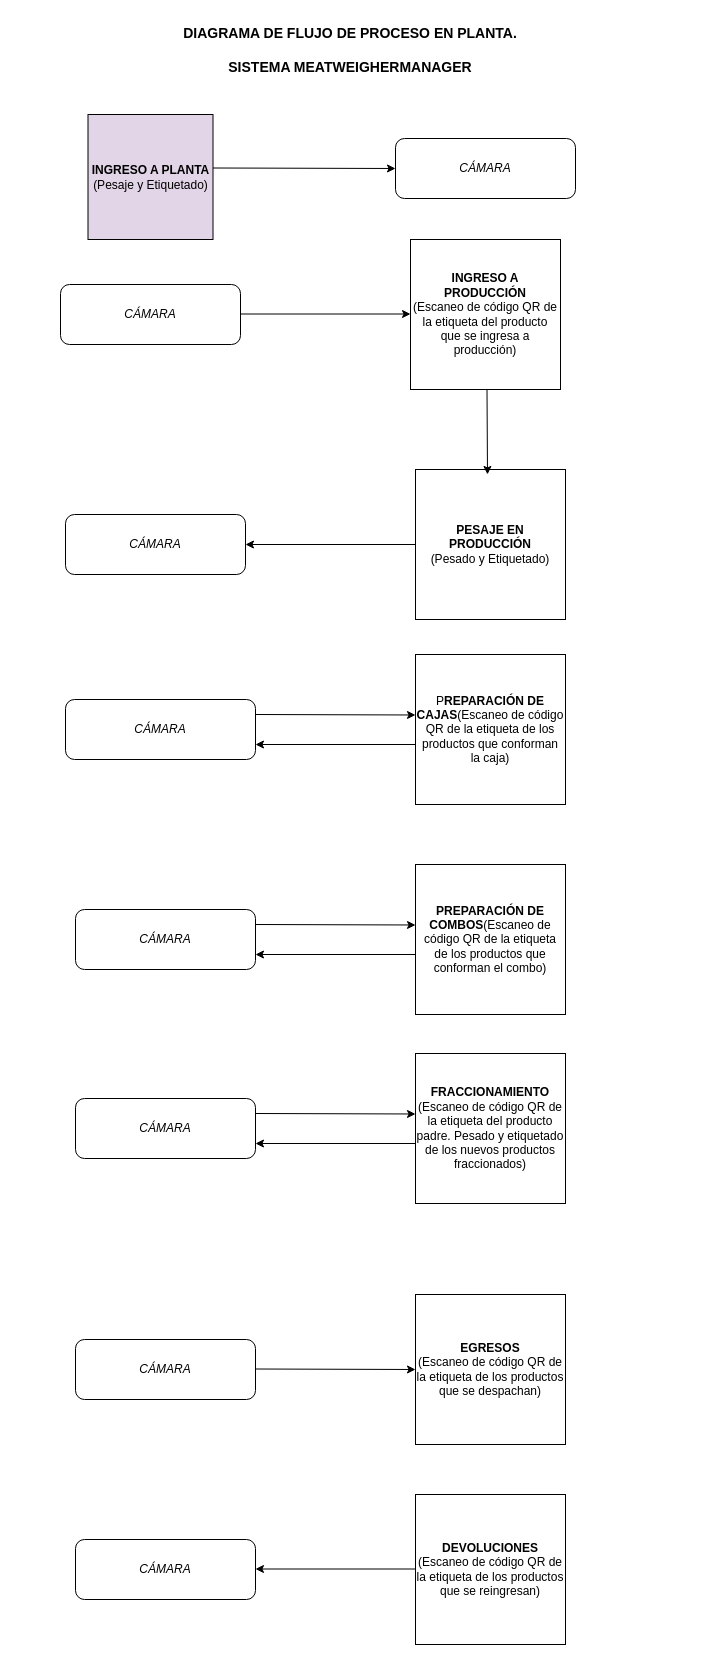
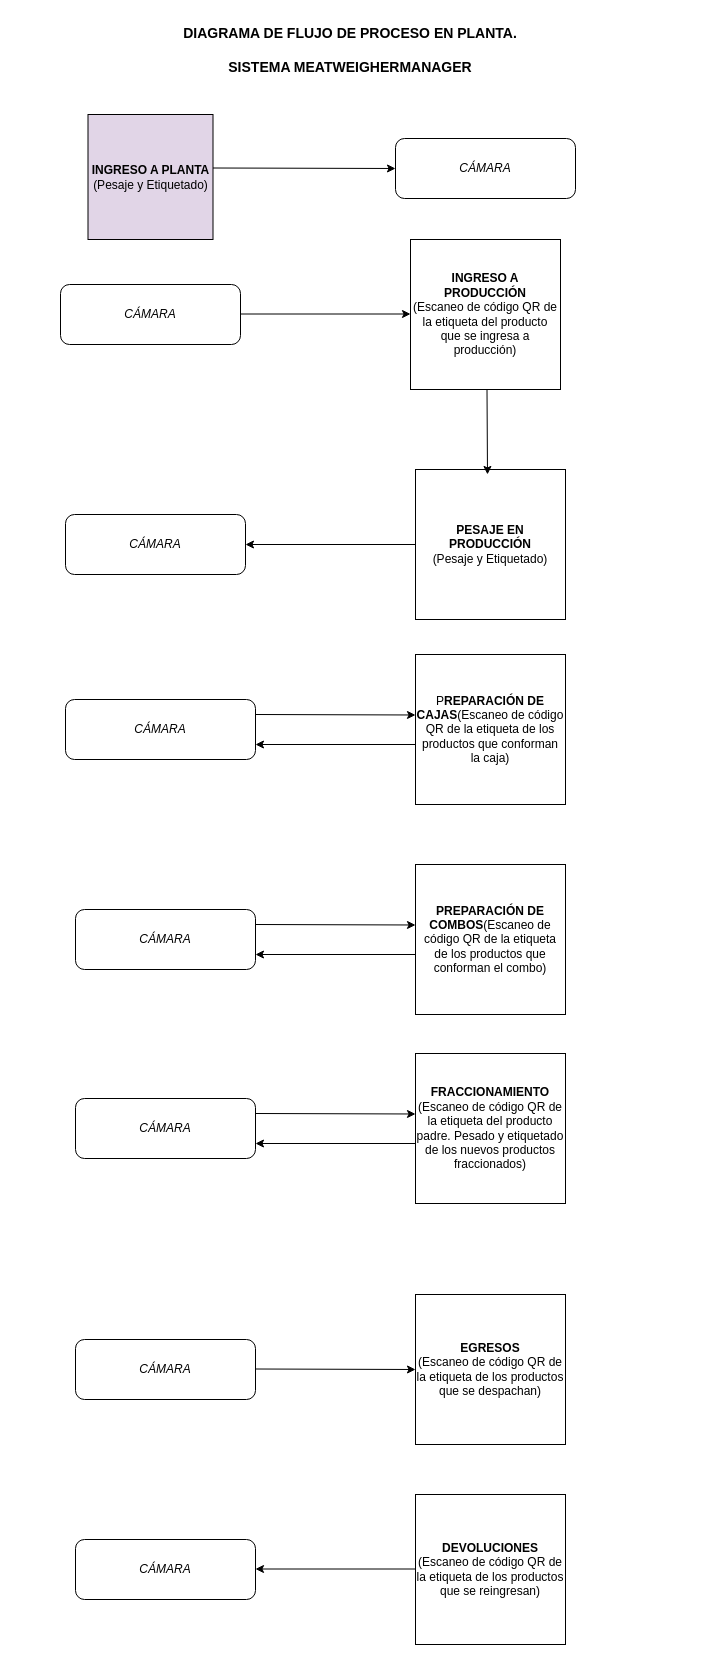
node "PESAJE EN PRODUCCIÓN (Pesado y Etiquetado)": label "PESAJE EN PRODUCCIÓN (Pesado y Etiquetado)" -> "PESAJE EN PRODUCCIÓN (Pesaje y Etiquetado)"
